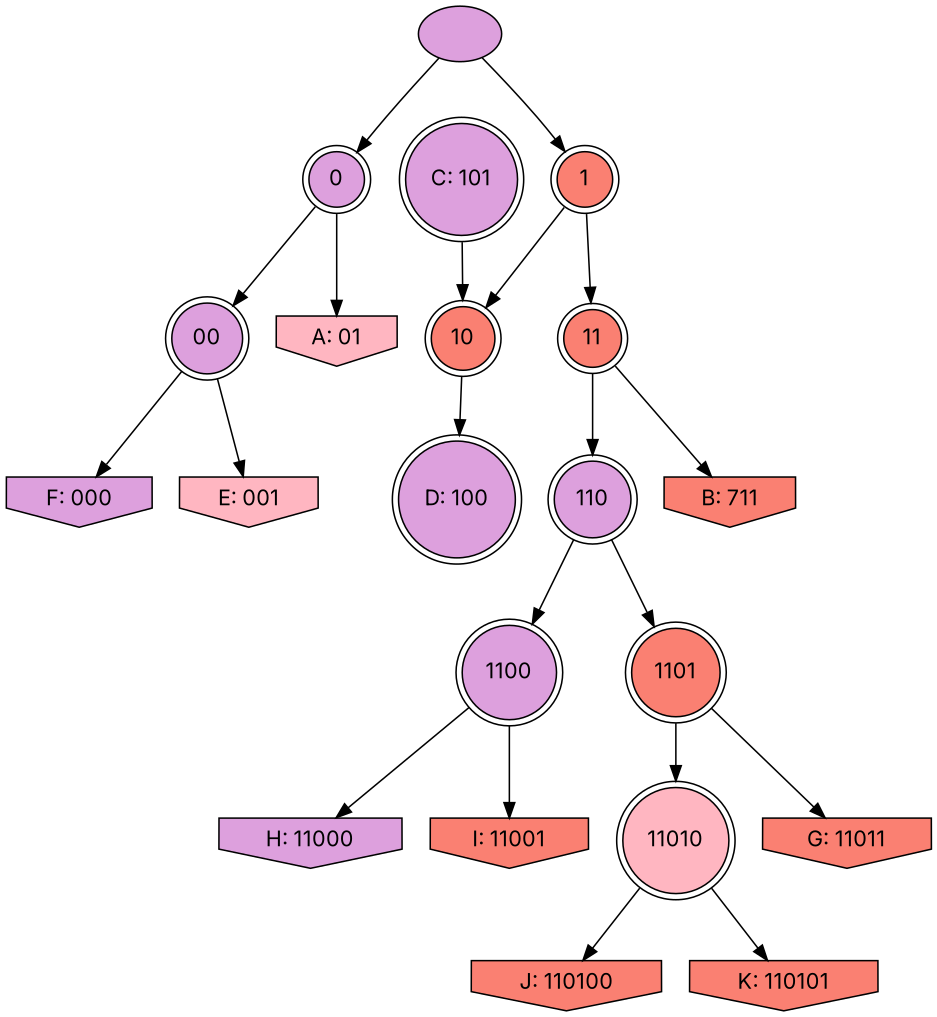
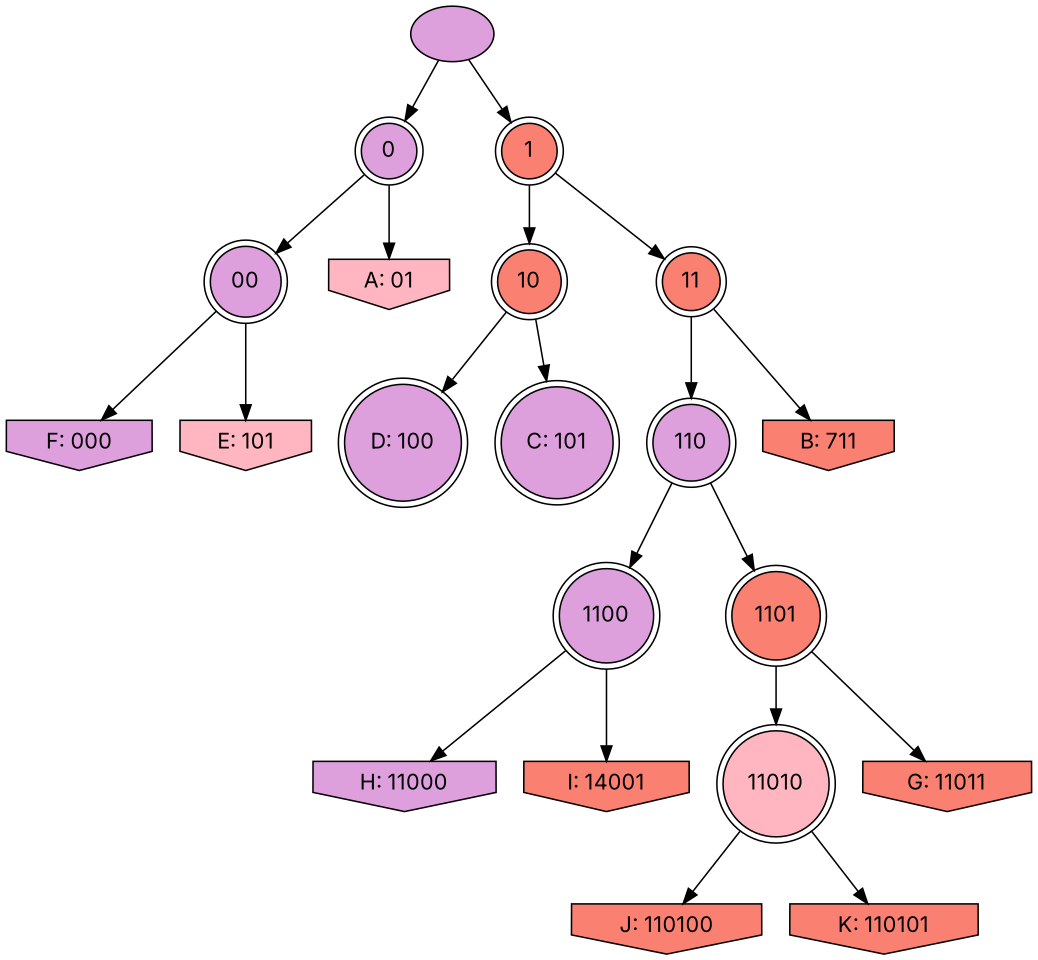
edge "C: 101" -> "10": reversed
node "E: 001": label "E: 001" -> "E: 101"
node "I: 11001": label "I: 11001" -> "I: 14001"
